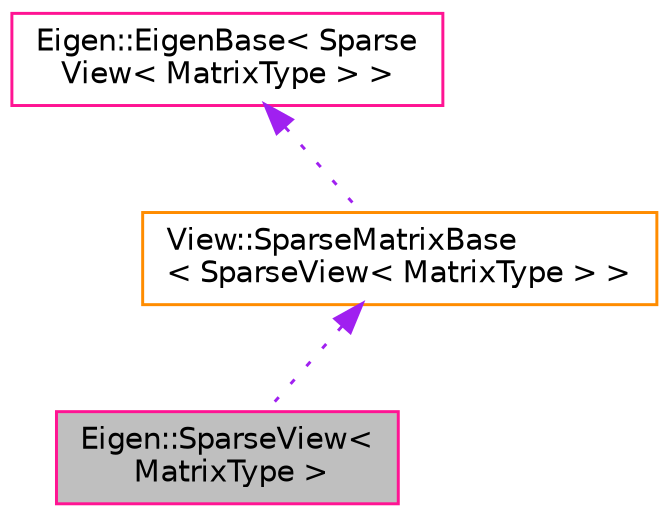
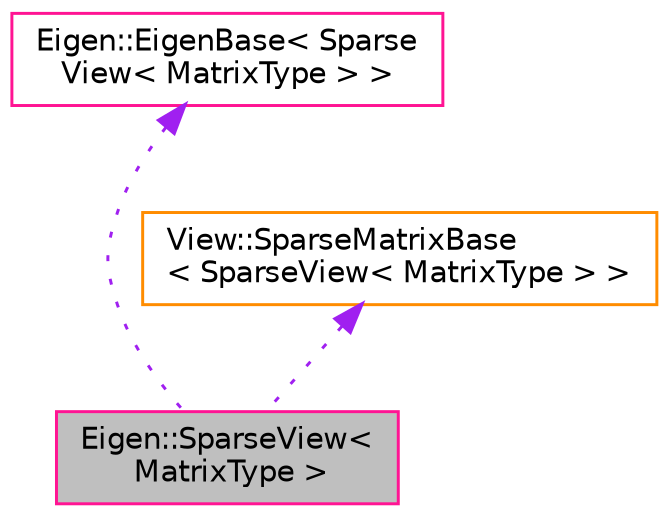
edge "View::SparseMatrixBase < SparseView< MatrixType > >" -> "Eigen::EigenBase< Sparse View< MatrixType > >": now "Eigen::SparseView< MatrixType >" -> "Eigen::EigenBase< Sparse View< MatrixType > >"
